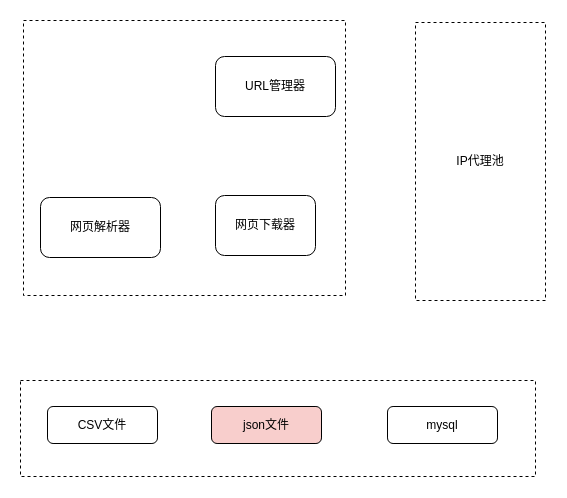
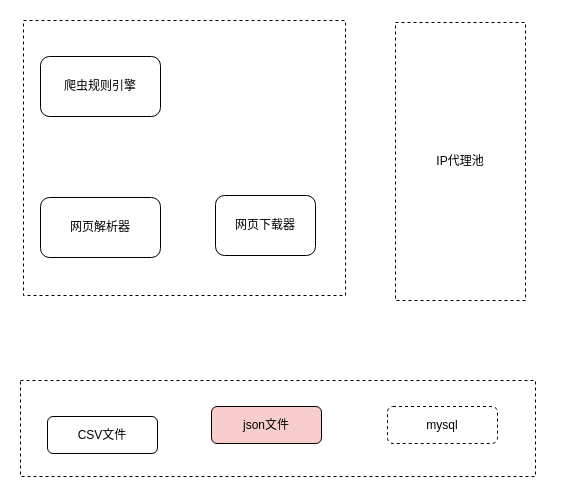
node "爬虫规则引擎": added
node "URL管理器": removed
node "IP代理池": moved (481, 162) -> (461, 162)
node "CSV文件": moved (103, 425) -> (103, 435)
node "mysql": style solid -> dashed
